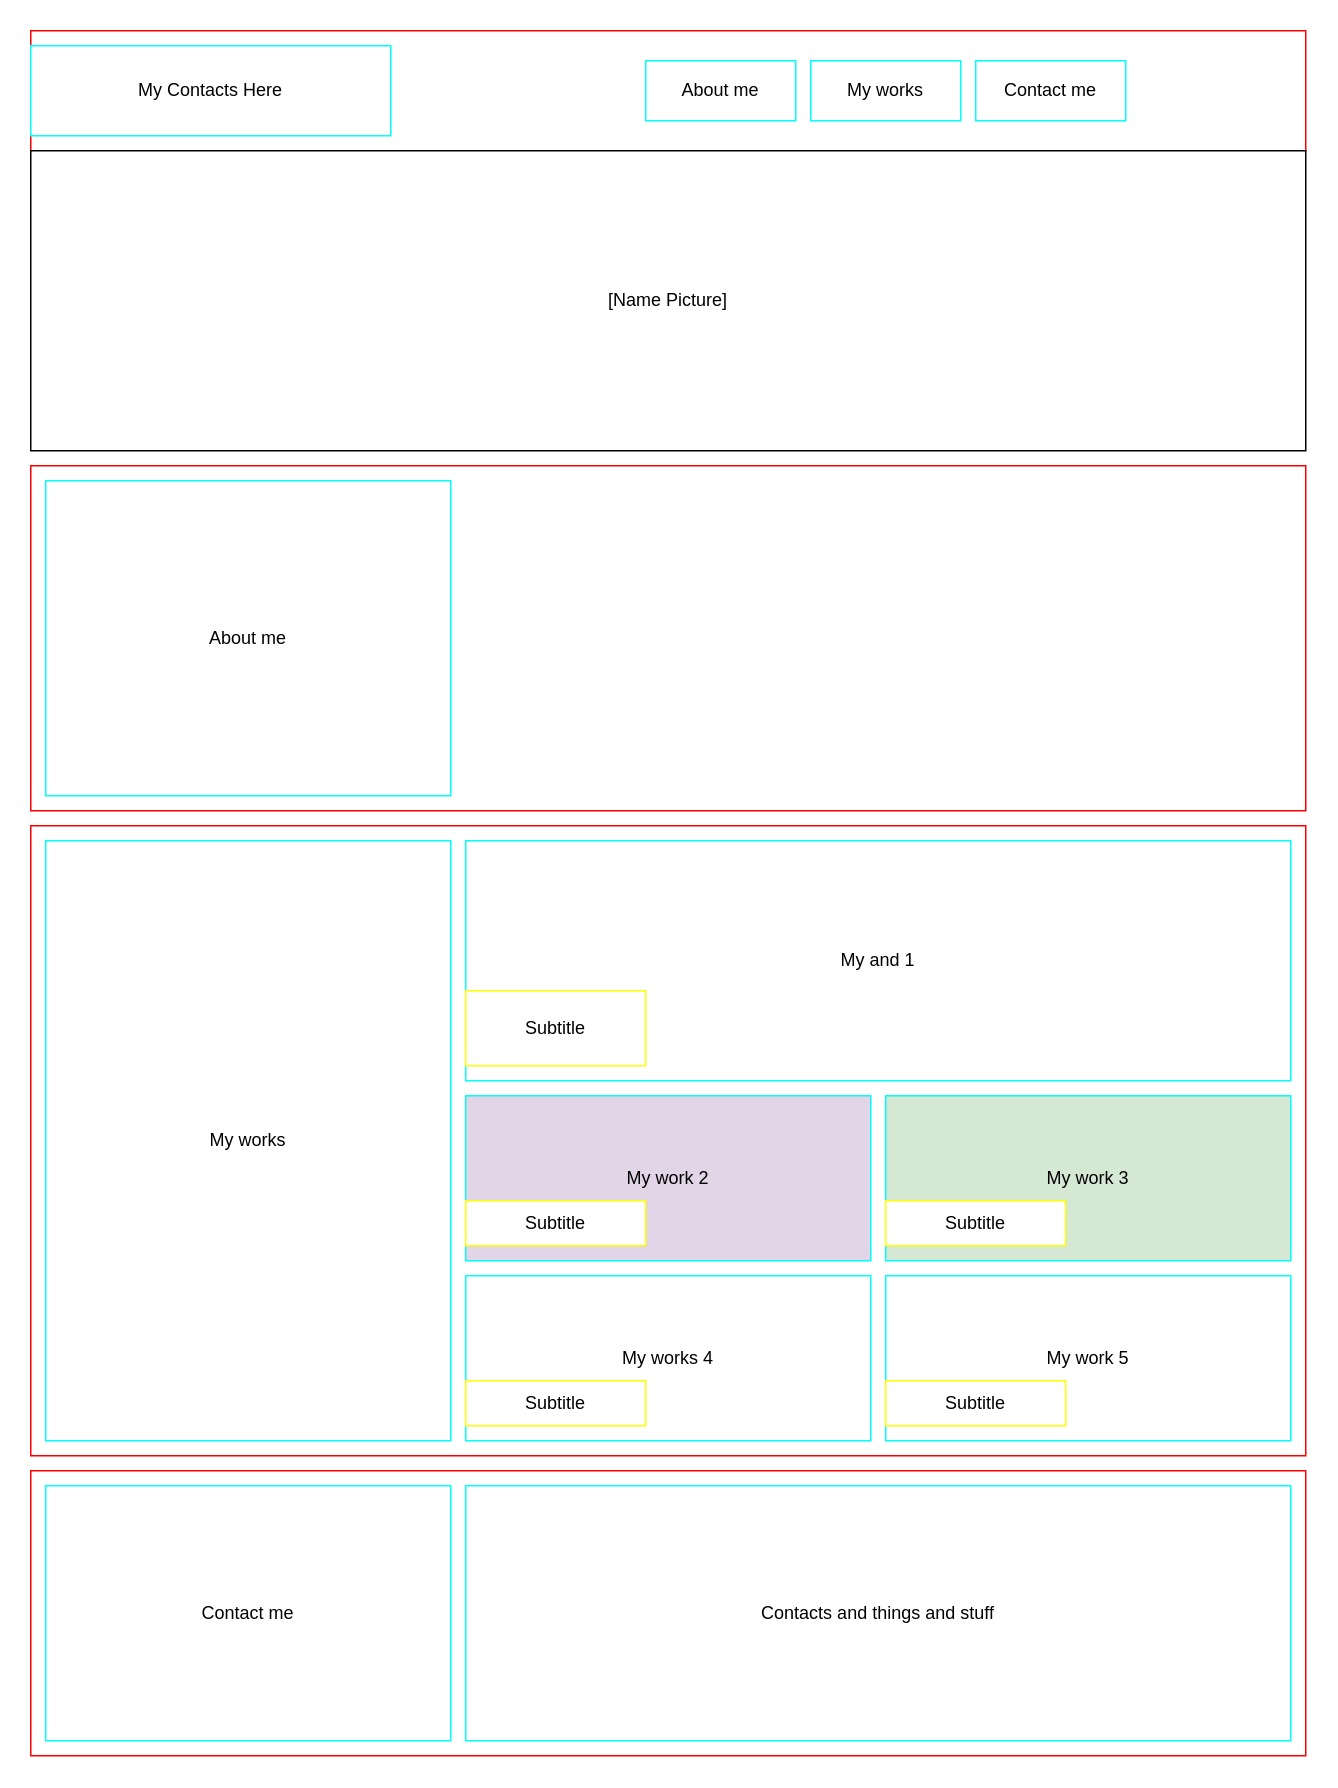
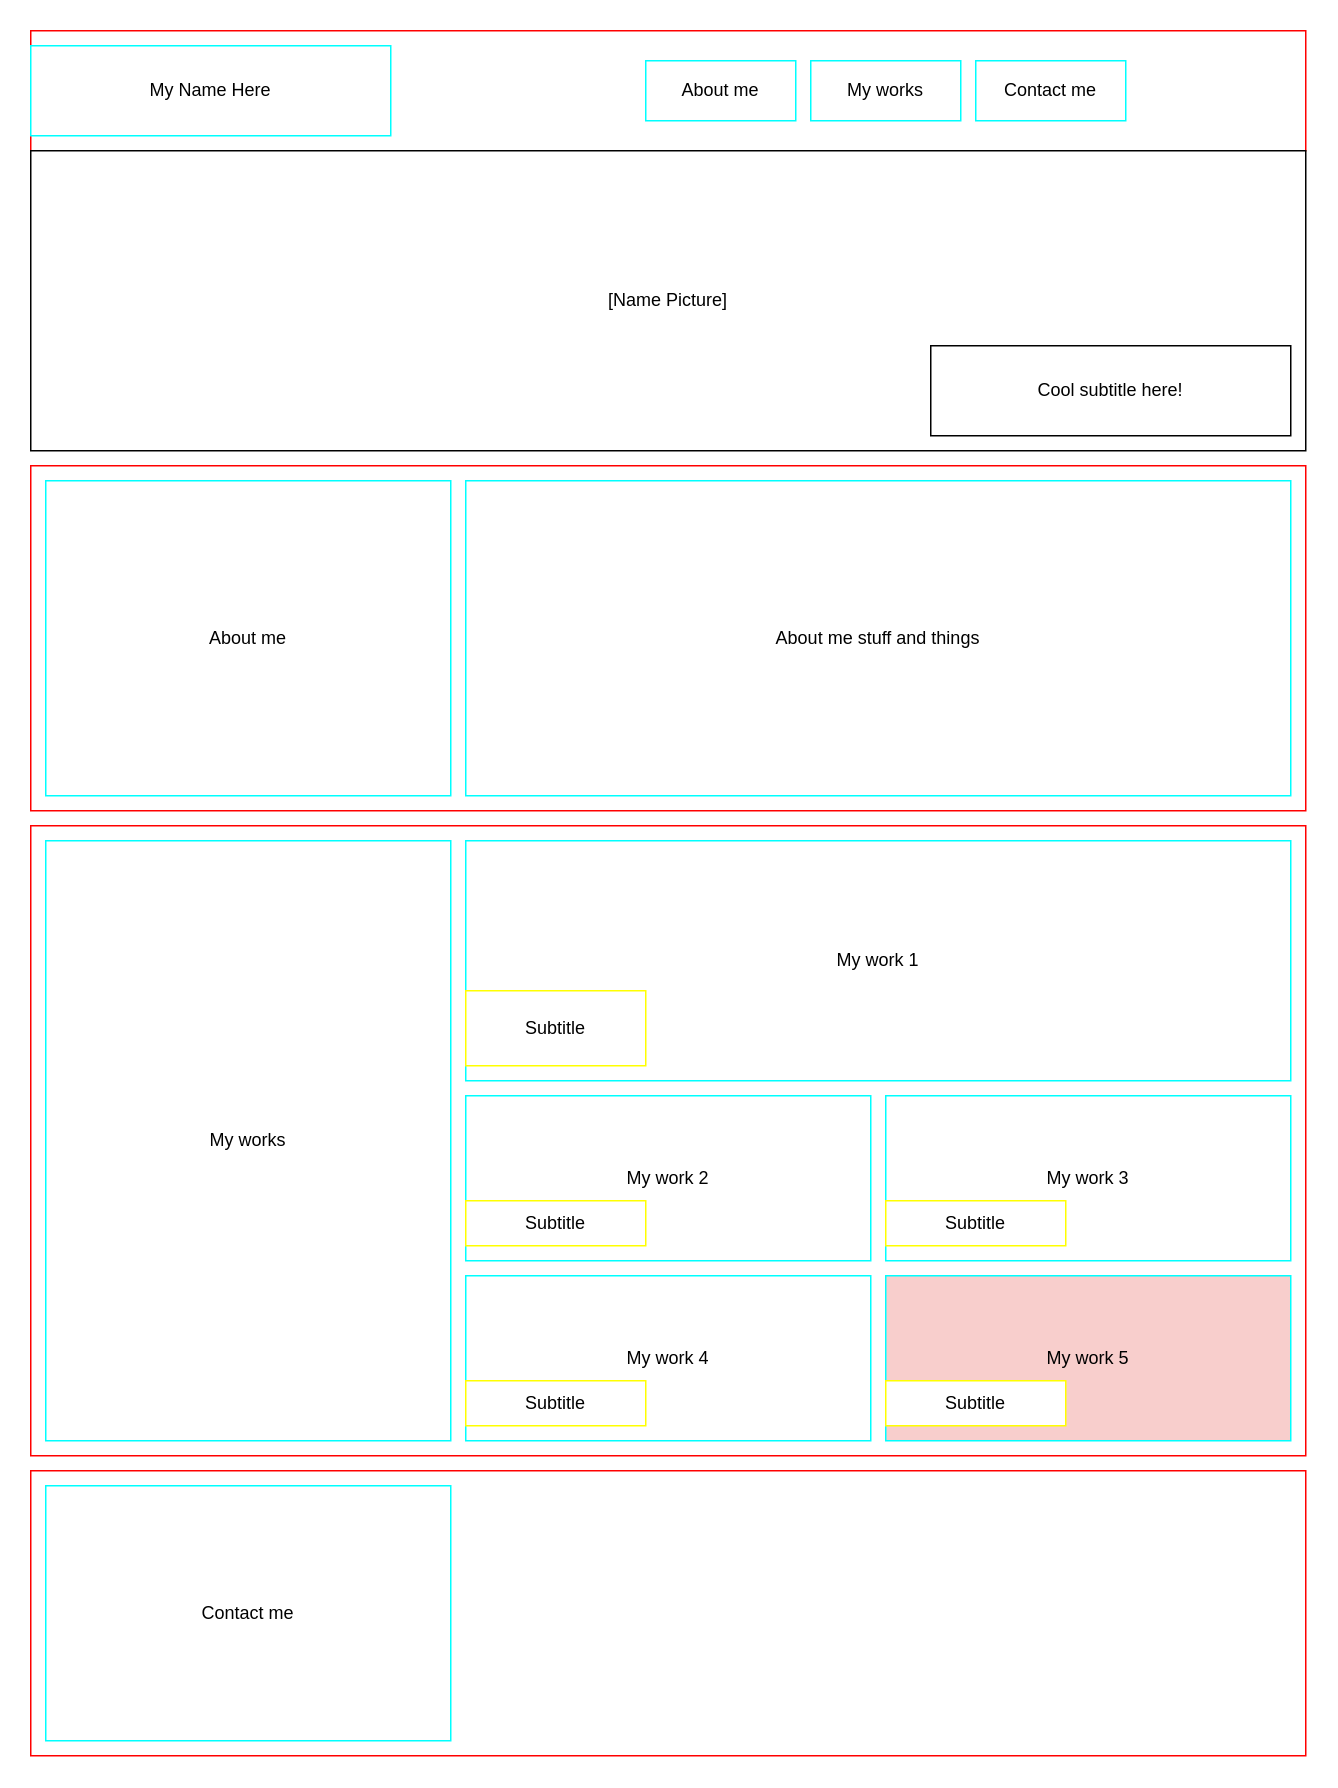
node "My Contacts Here": label "My Contacts Here" -> "My Name Here"
node "Cool subtitle here!": added
node "About me stuff and things": added
node "My and 1": label "My and 1" -> "My work 1"
node "My work 2": fillcolor #e1d5e7 -> #ffffff
node "My work 3": fillcolor #d5e8d4 -> #ffffff
node "My works 4": label "My works 4" -> "My work 4"
node "My work 5": fillcolor #ffffff -> #f8cecc
node "Contacts and things and stuff": removed
